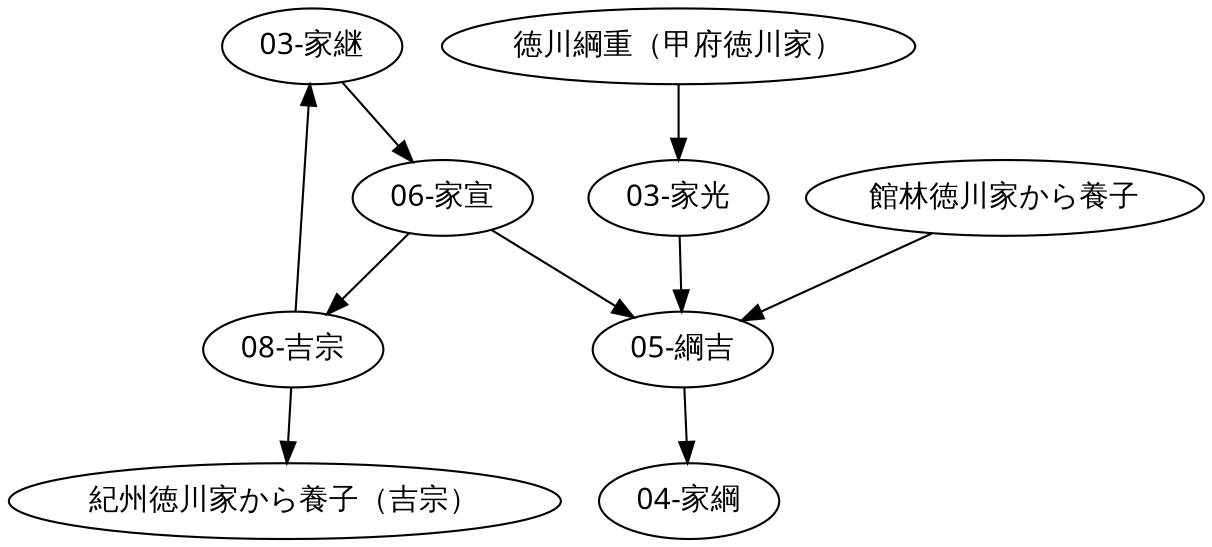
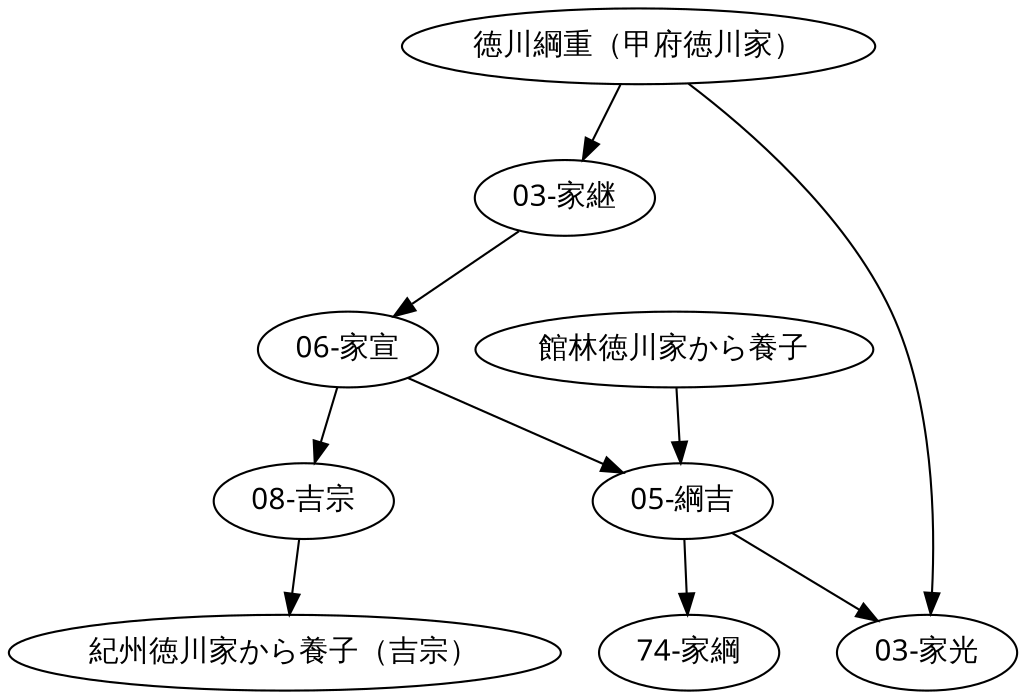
edge "08-吉宗" -> "03-家継": now "徳川綱重（甲府徳川家）" -> "03-家継"
edge "03-家光" -> "05-綱吉": reversed
node "04-家綱": label "04-家綱" -> "74-家綱"
